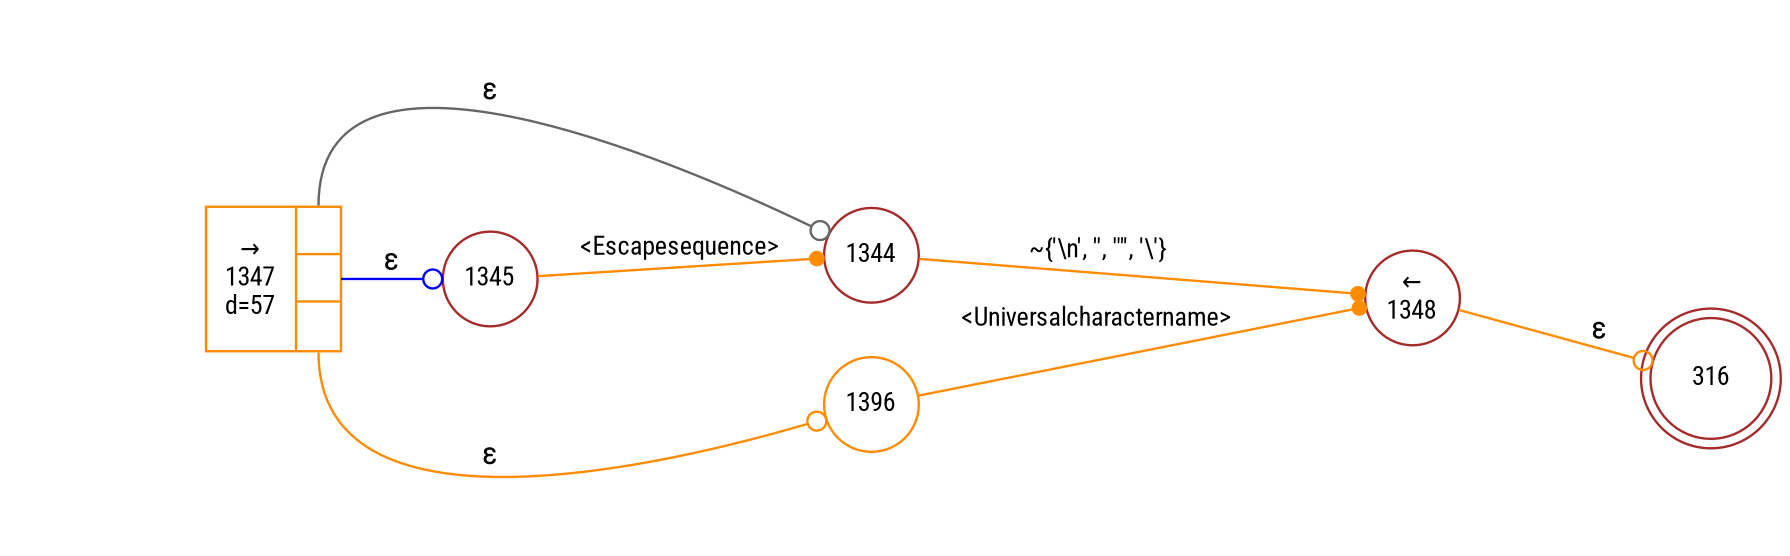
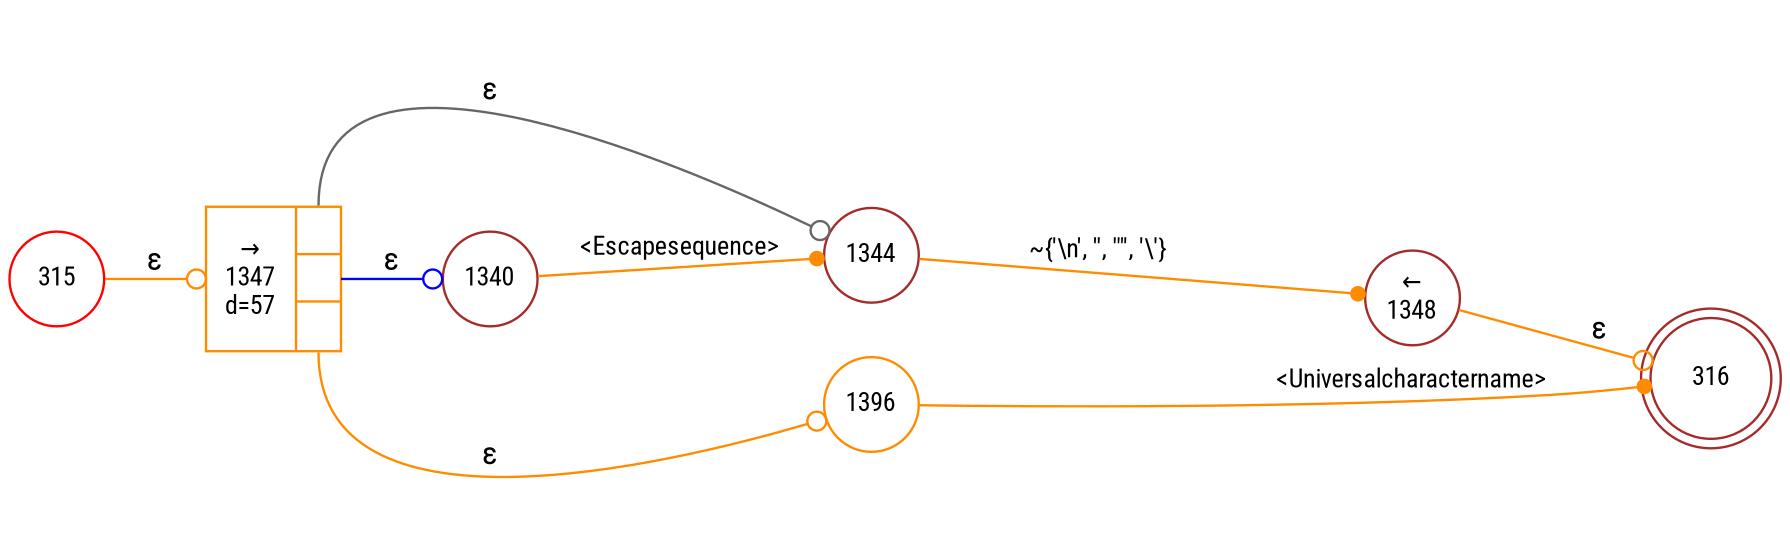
node "315": added
node "1345": label "1345" -> "1340"
edge "1396" -> "← 1348": now "1396" -> "316"
